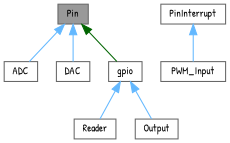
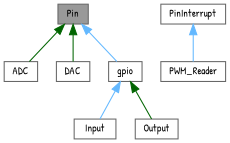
edge "ADC" -> "Pin": color steelblue1 -> darkgreen
edge "gpio" -> "Pin": color darkgreen -> steelblue1
edge "DAC" -> "Pin": color steelblue1 -> darkgreen
node "PWM_Input": label "PWM_Input" -> "PWM_Reader"
edge "Output" -> "gpio": color steelblue1 -> darkgreen
node "Reader": label "Reader" -> "Input"
